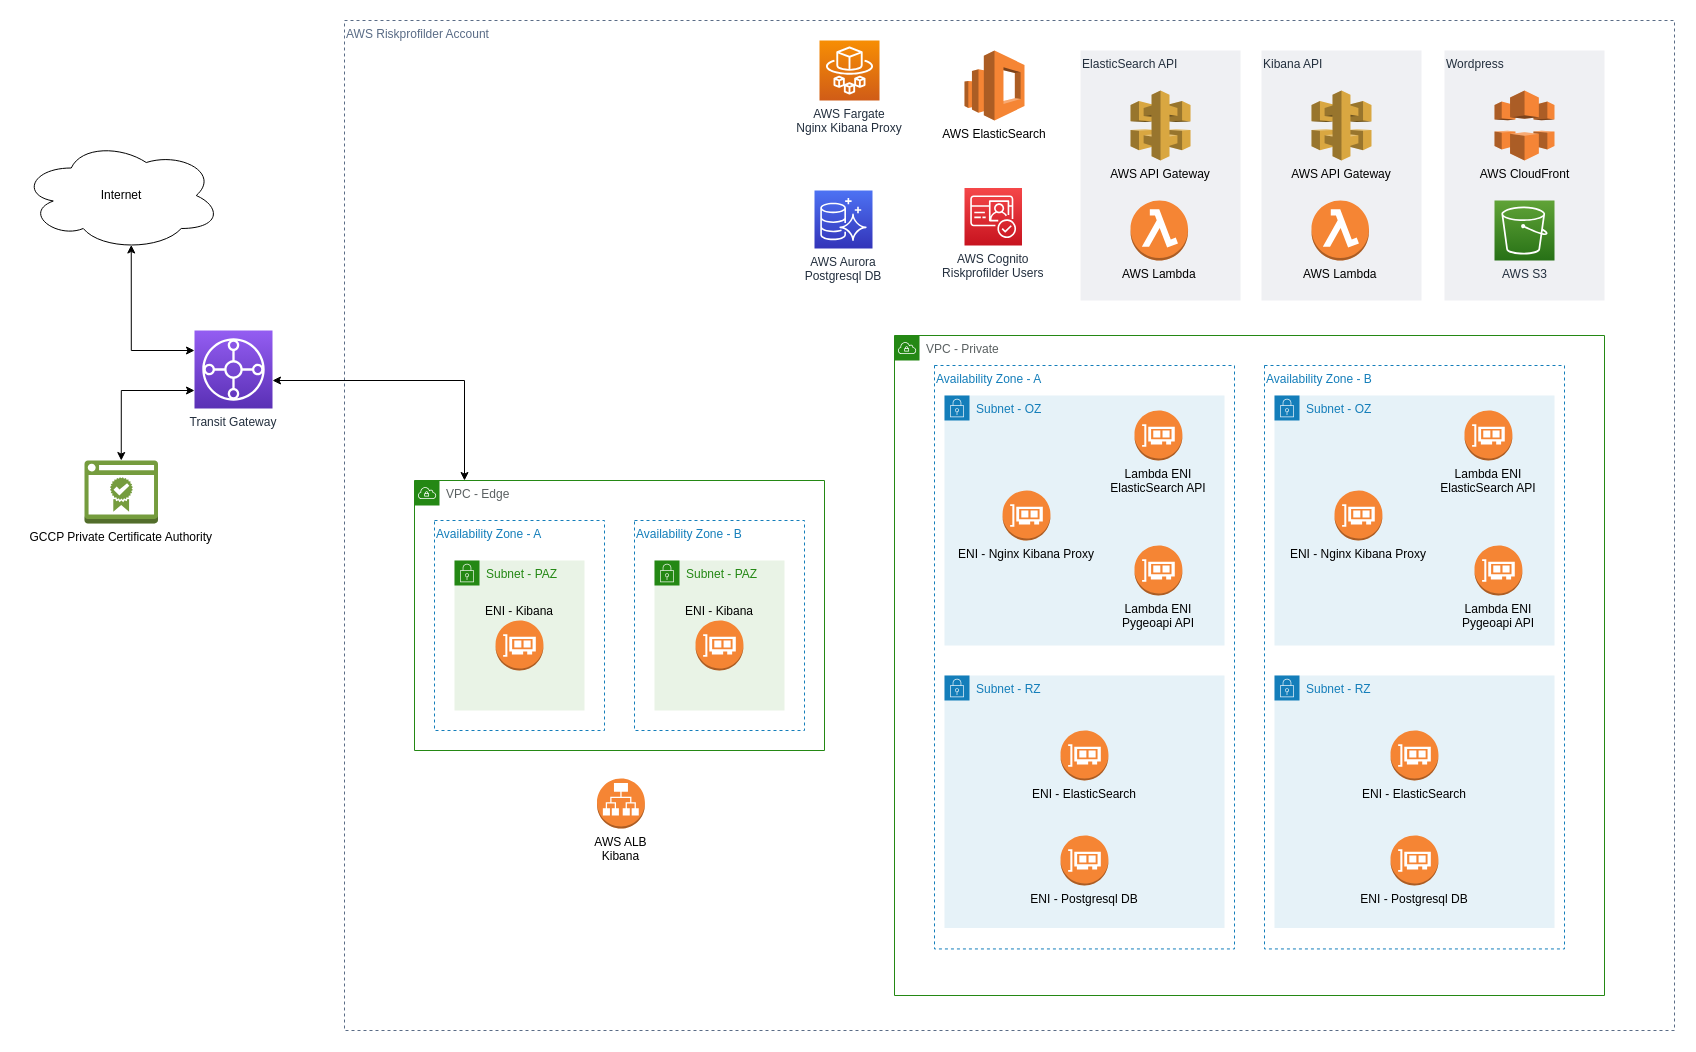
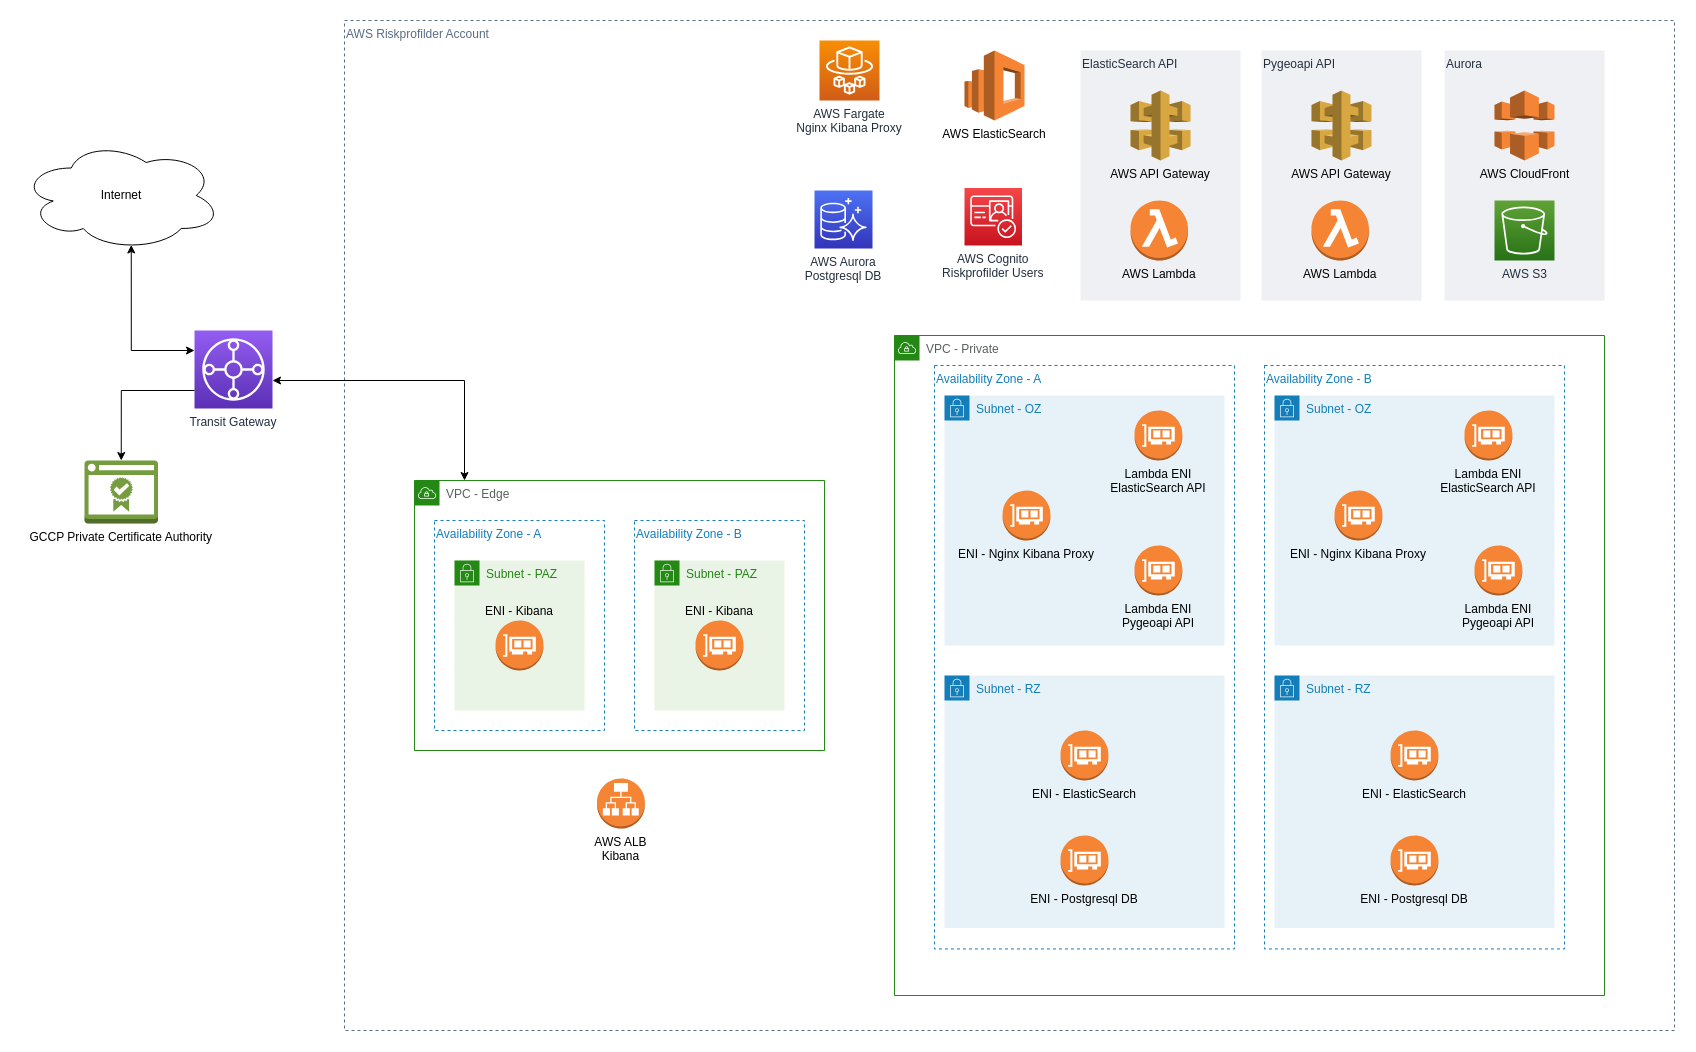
node "Kibana API": label "Kibana API" -> "Pygeoapi API"
node "Wordpress": label "Wordpress" -> "Aurora"
edge "Transit Gateway" -- "GCCP Private Certificate Authority": arrowhead classic -> none
